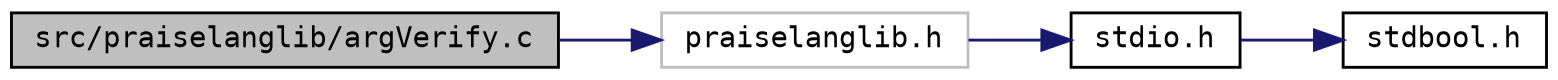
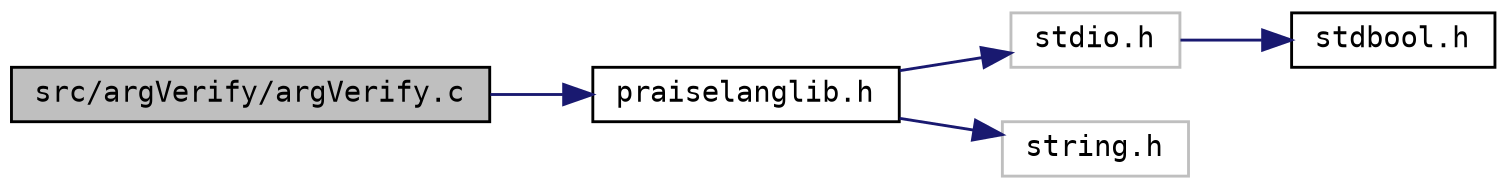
node "src/praiselanglib/argVerify.c": label "src/praiselanglib/argVerify.c" -> "src/argVerify/argVerify.c"
node "praiselanglib.h": color grey75 -> black
node "stdio.h": color black -> grey75
node "string.h": added
